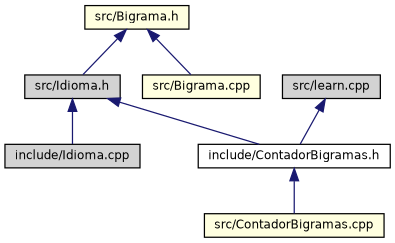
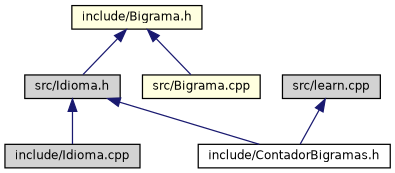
node "src/Bigrama.h": label "src/Bigrama.h" -> "include/Bigrama.h"
node "src/ContadorBigramas.cpp": removed
